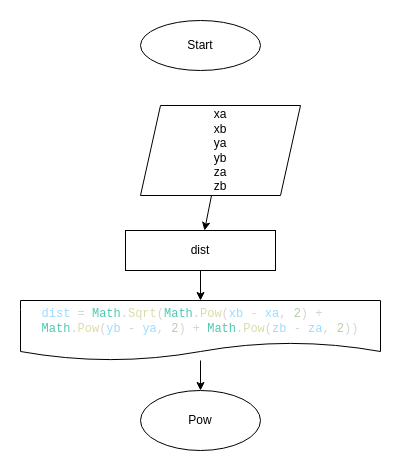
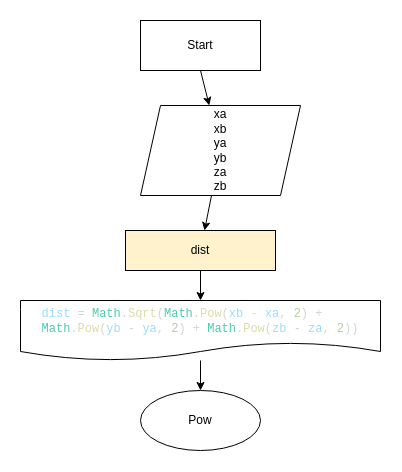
node "Start": shape ellipse -> rectangle
edge "Start" -> "xa xb ya yb za zb": added
node "dist": fillcolor #ffffff -> #fff2cc
